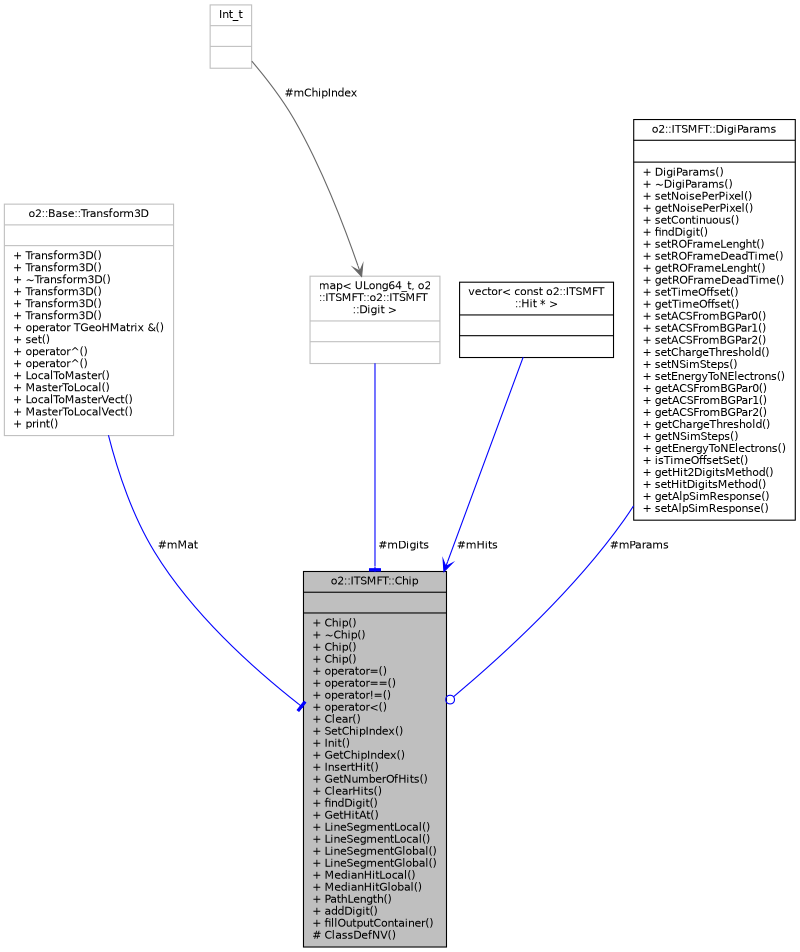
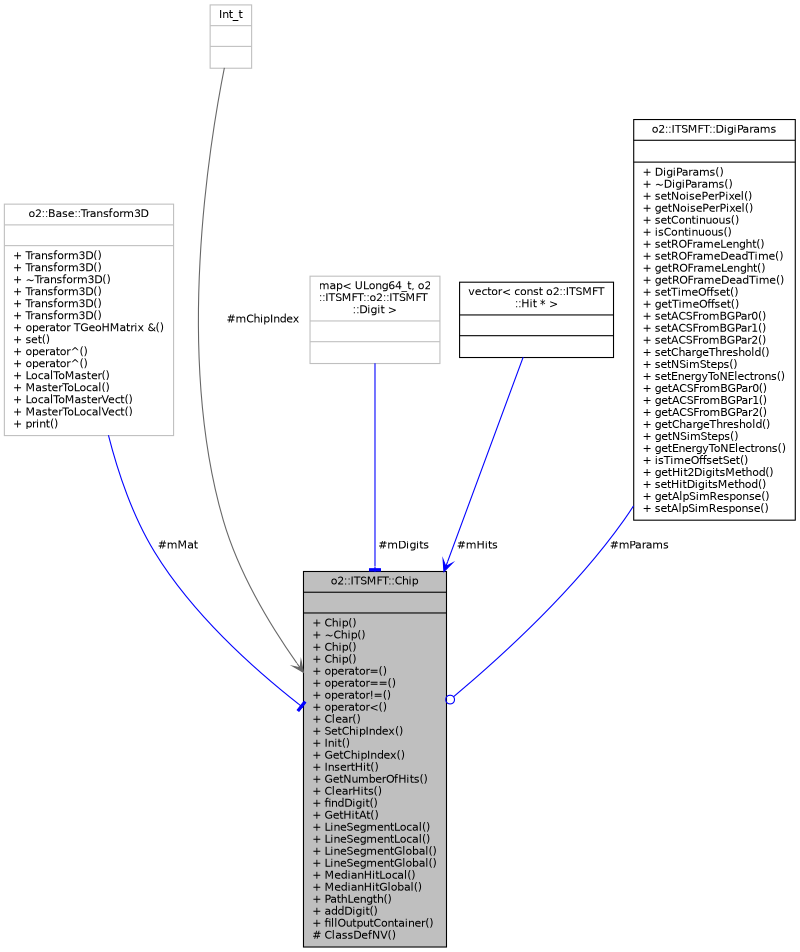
edge "Int_t" -> "map< ULong64_t, o2": now "Int_t" -> "o2::ITSMFT::Chip"
node "o2::ITSMFT::DigiParams": text "+ findDigit()" -> "+ isContinuous()"
